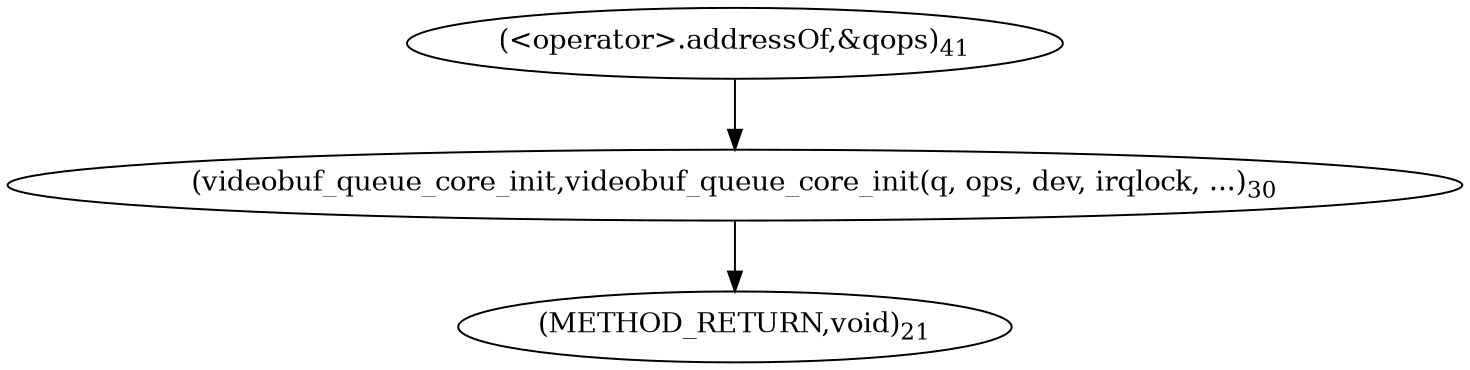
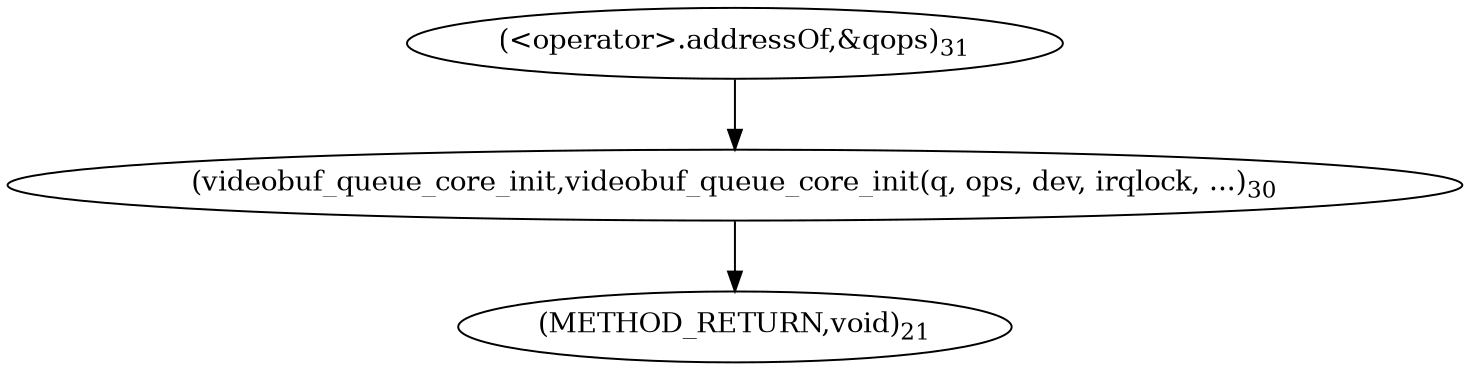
node "(<operator>.addressOf,&qops)": text "41" -> "31"
